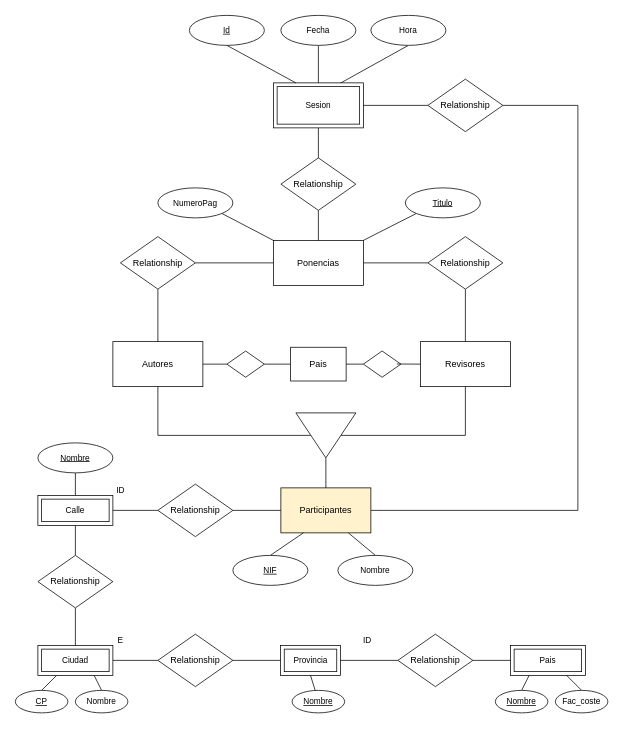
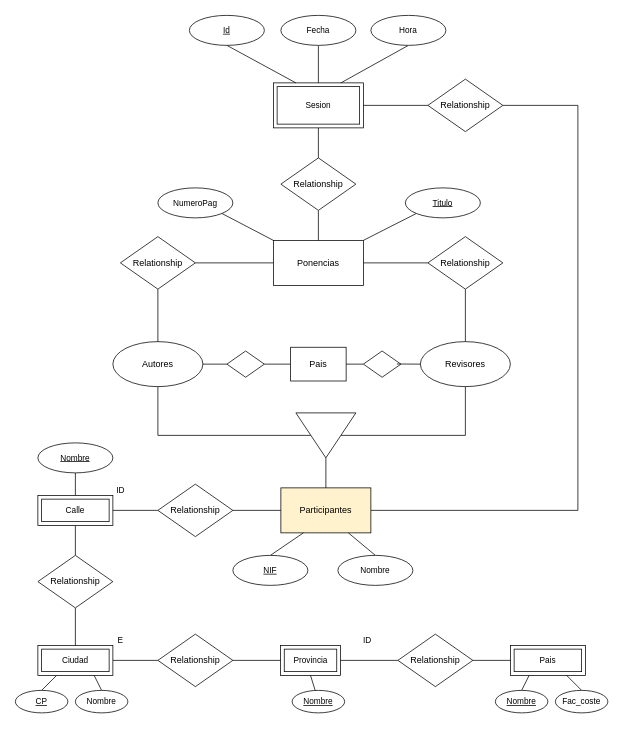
node "Autores": shape rectangle -> ellipse
node "Revisores": shape rectangle -> ellipse
